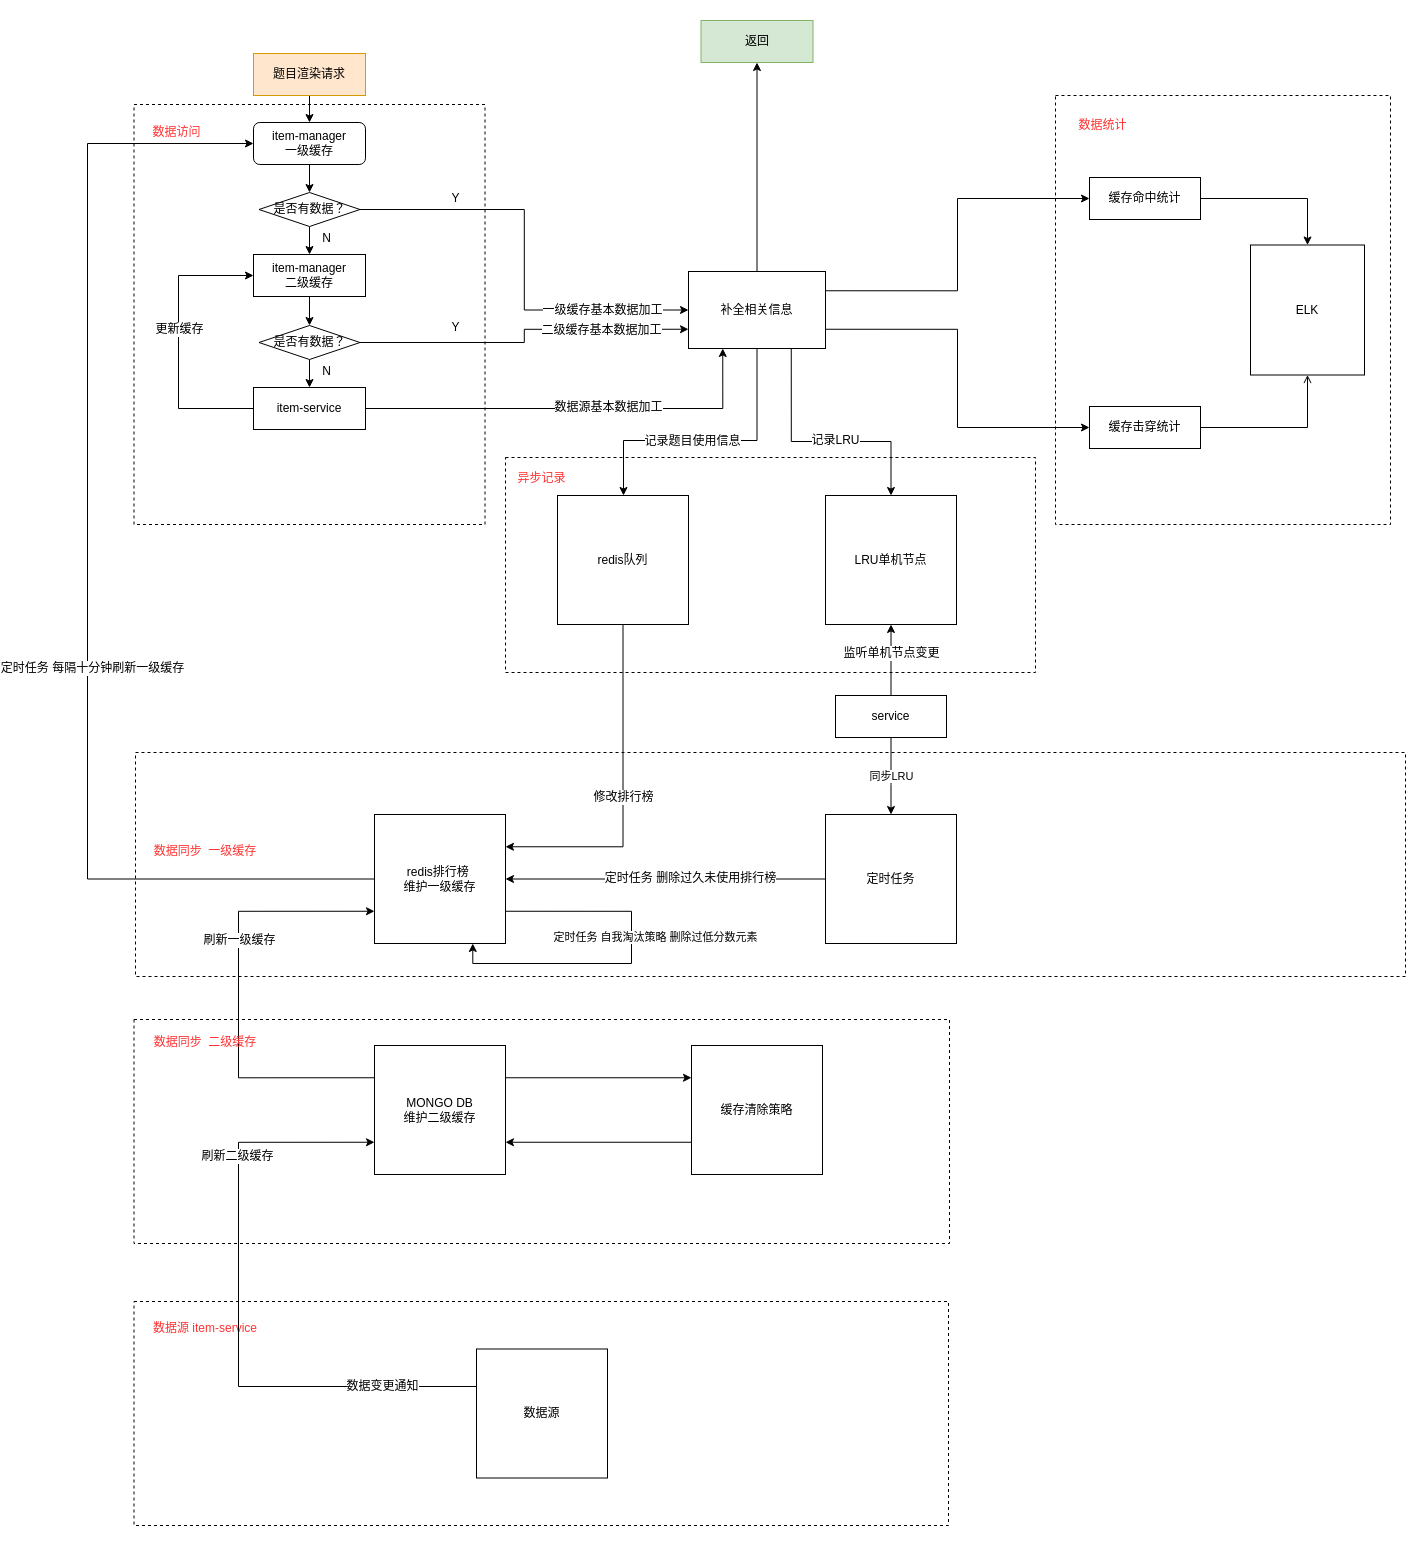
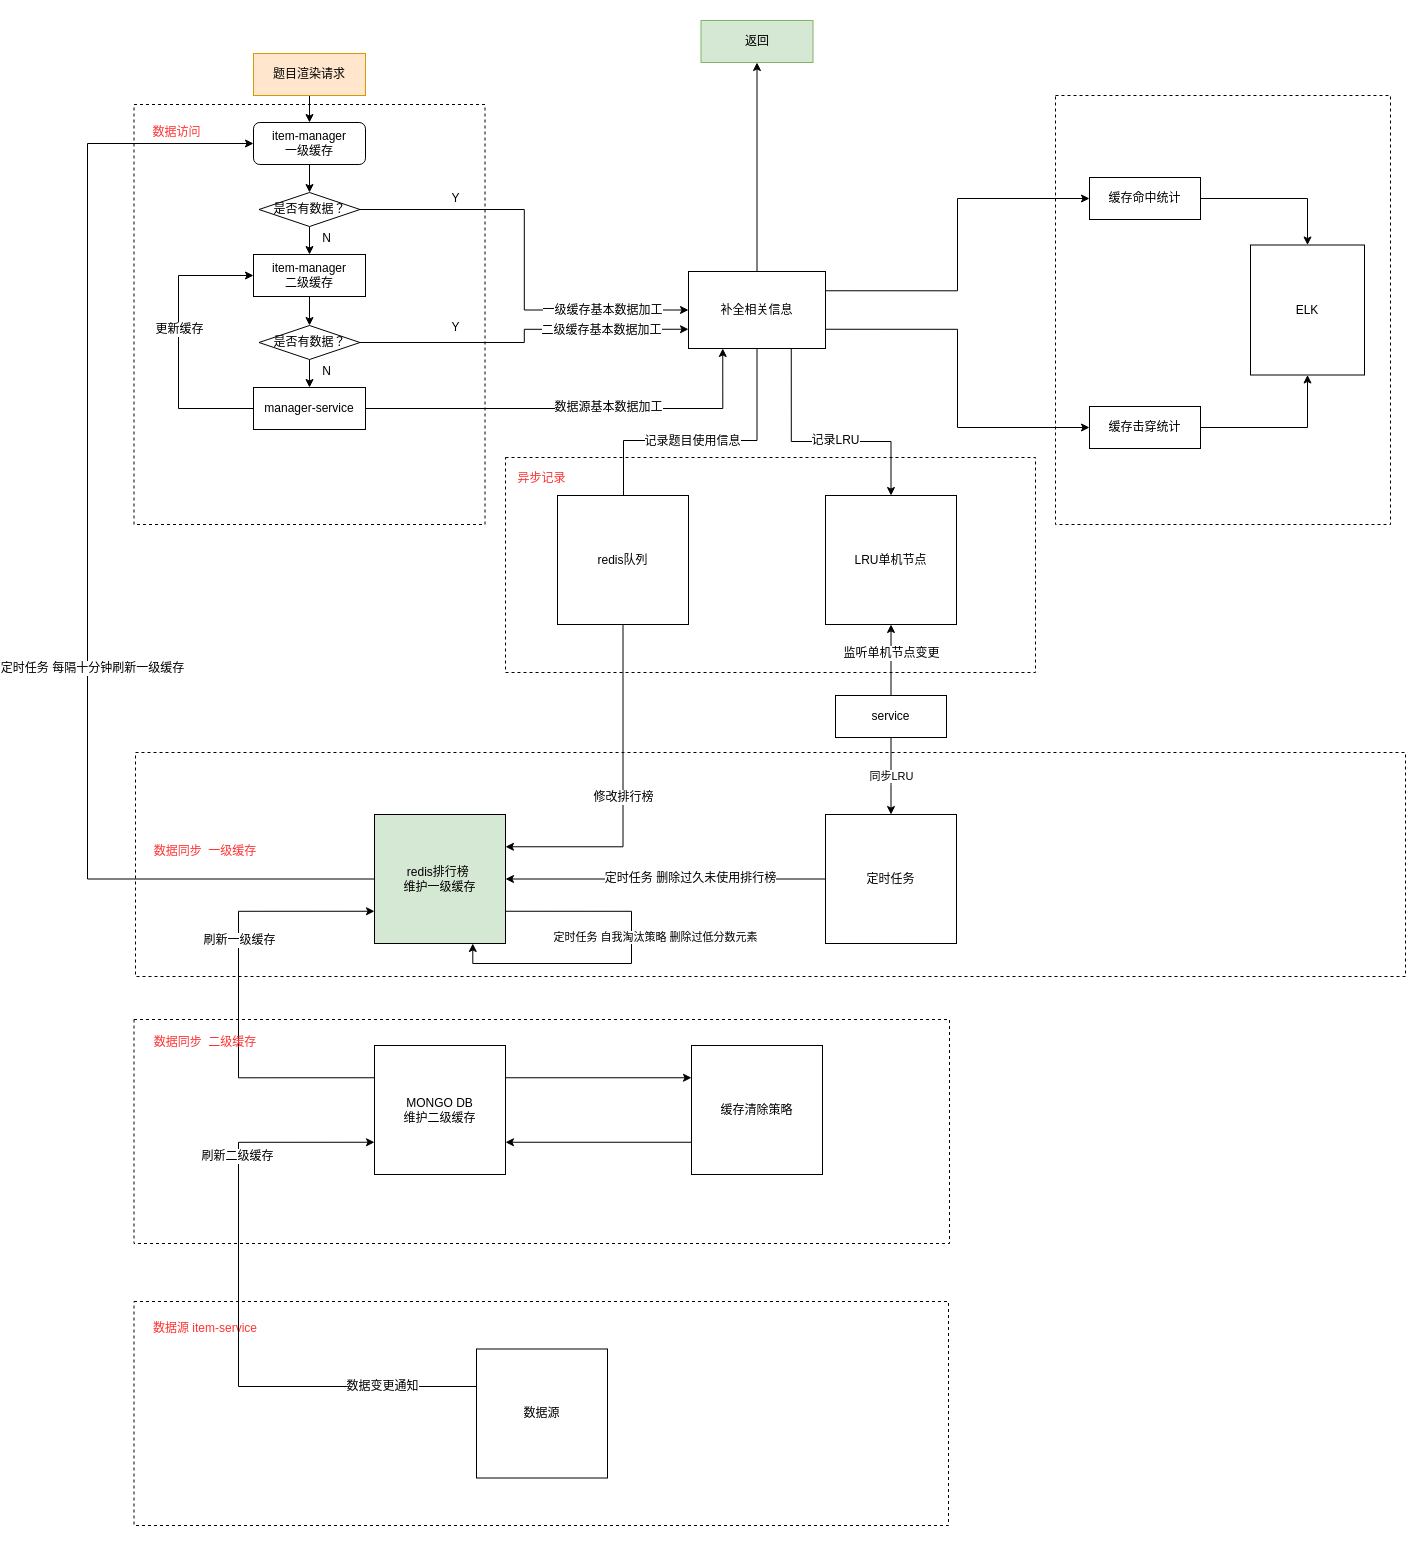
node "数据统计": removed
edge "缓存击穿统计" -> "ELK": arrowhead open -> classic
node "item-service": label "item-service" -> "manager-service"
edge "补全相关信息" -> "redis队列": arrowhead classic -> none
node "redis排行榜 维护一级缓存": fillcolor #ffffff -> #d5e8d4
